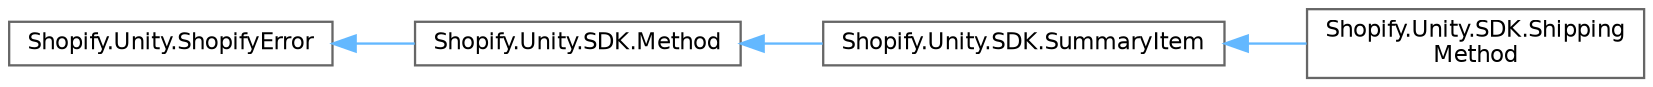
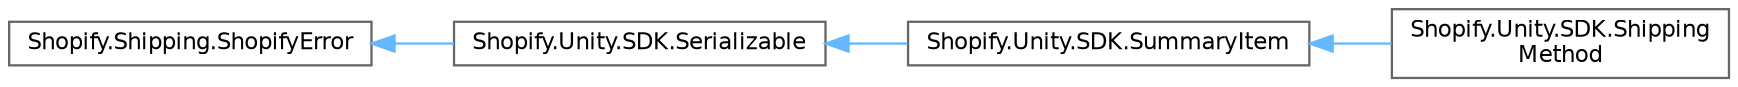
node "Shopify.Unity.ShopifyError": label "Shopify.Unity.ShopifyError" -> "Shopify.Shipping.ShopifyError"
node "Shopify.Unity.SDK.Method": label "Shopify.Unity.SDK.Method" -> "Shopify.Unity.SDK.Serializable"
